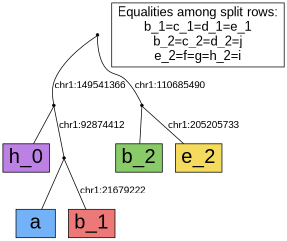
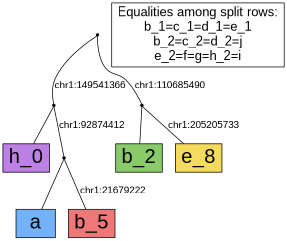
node "e_2": label "e_2" -> "e_8"
node "b_1": label "b_1" -> "b_5"
